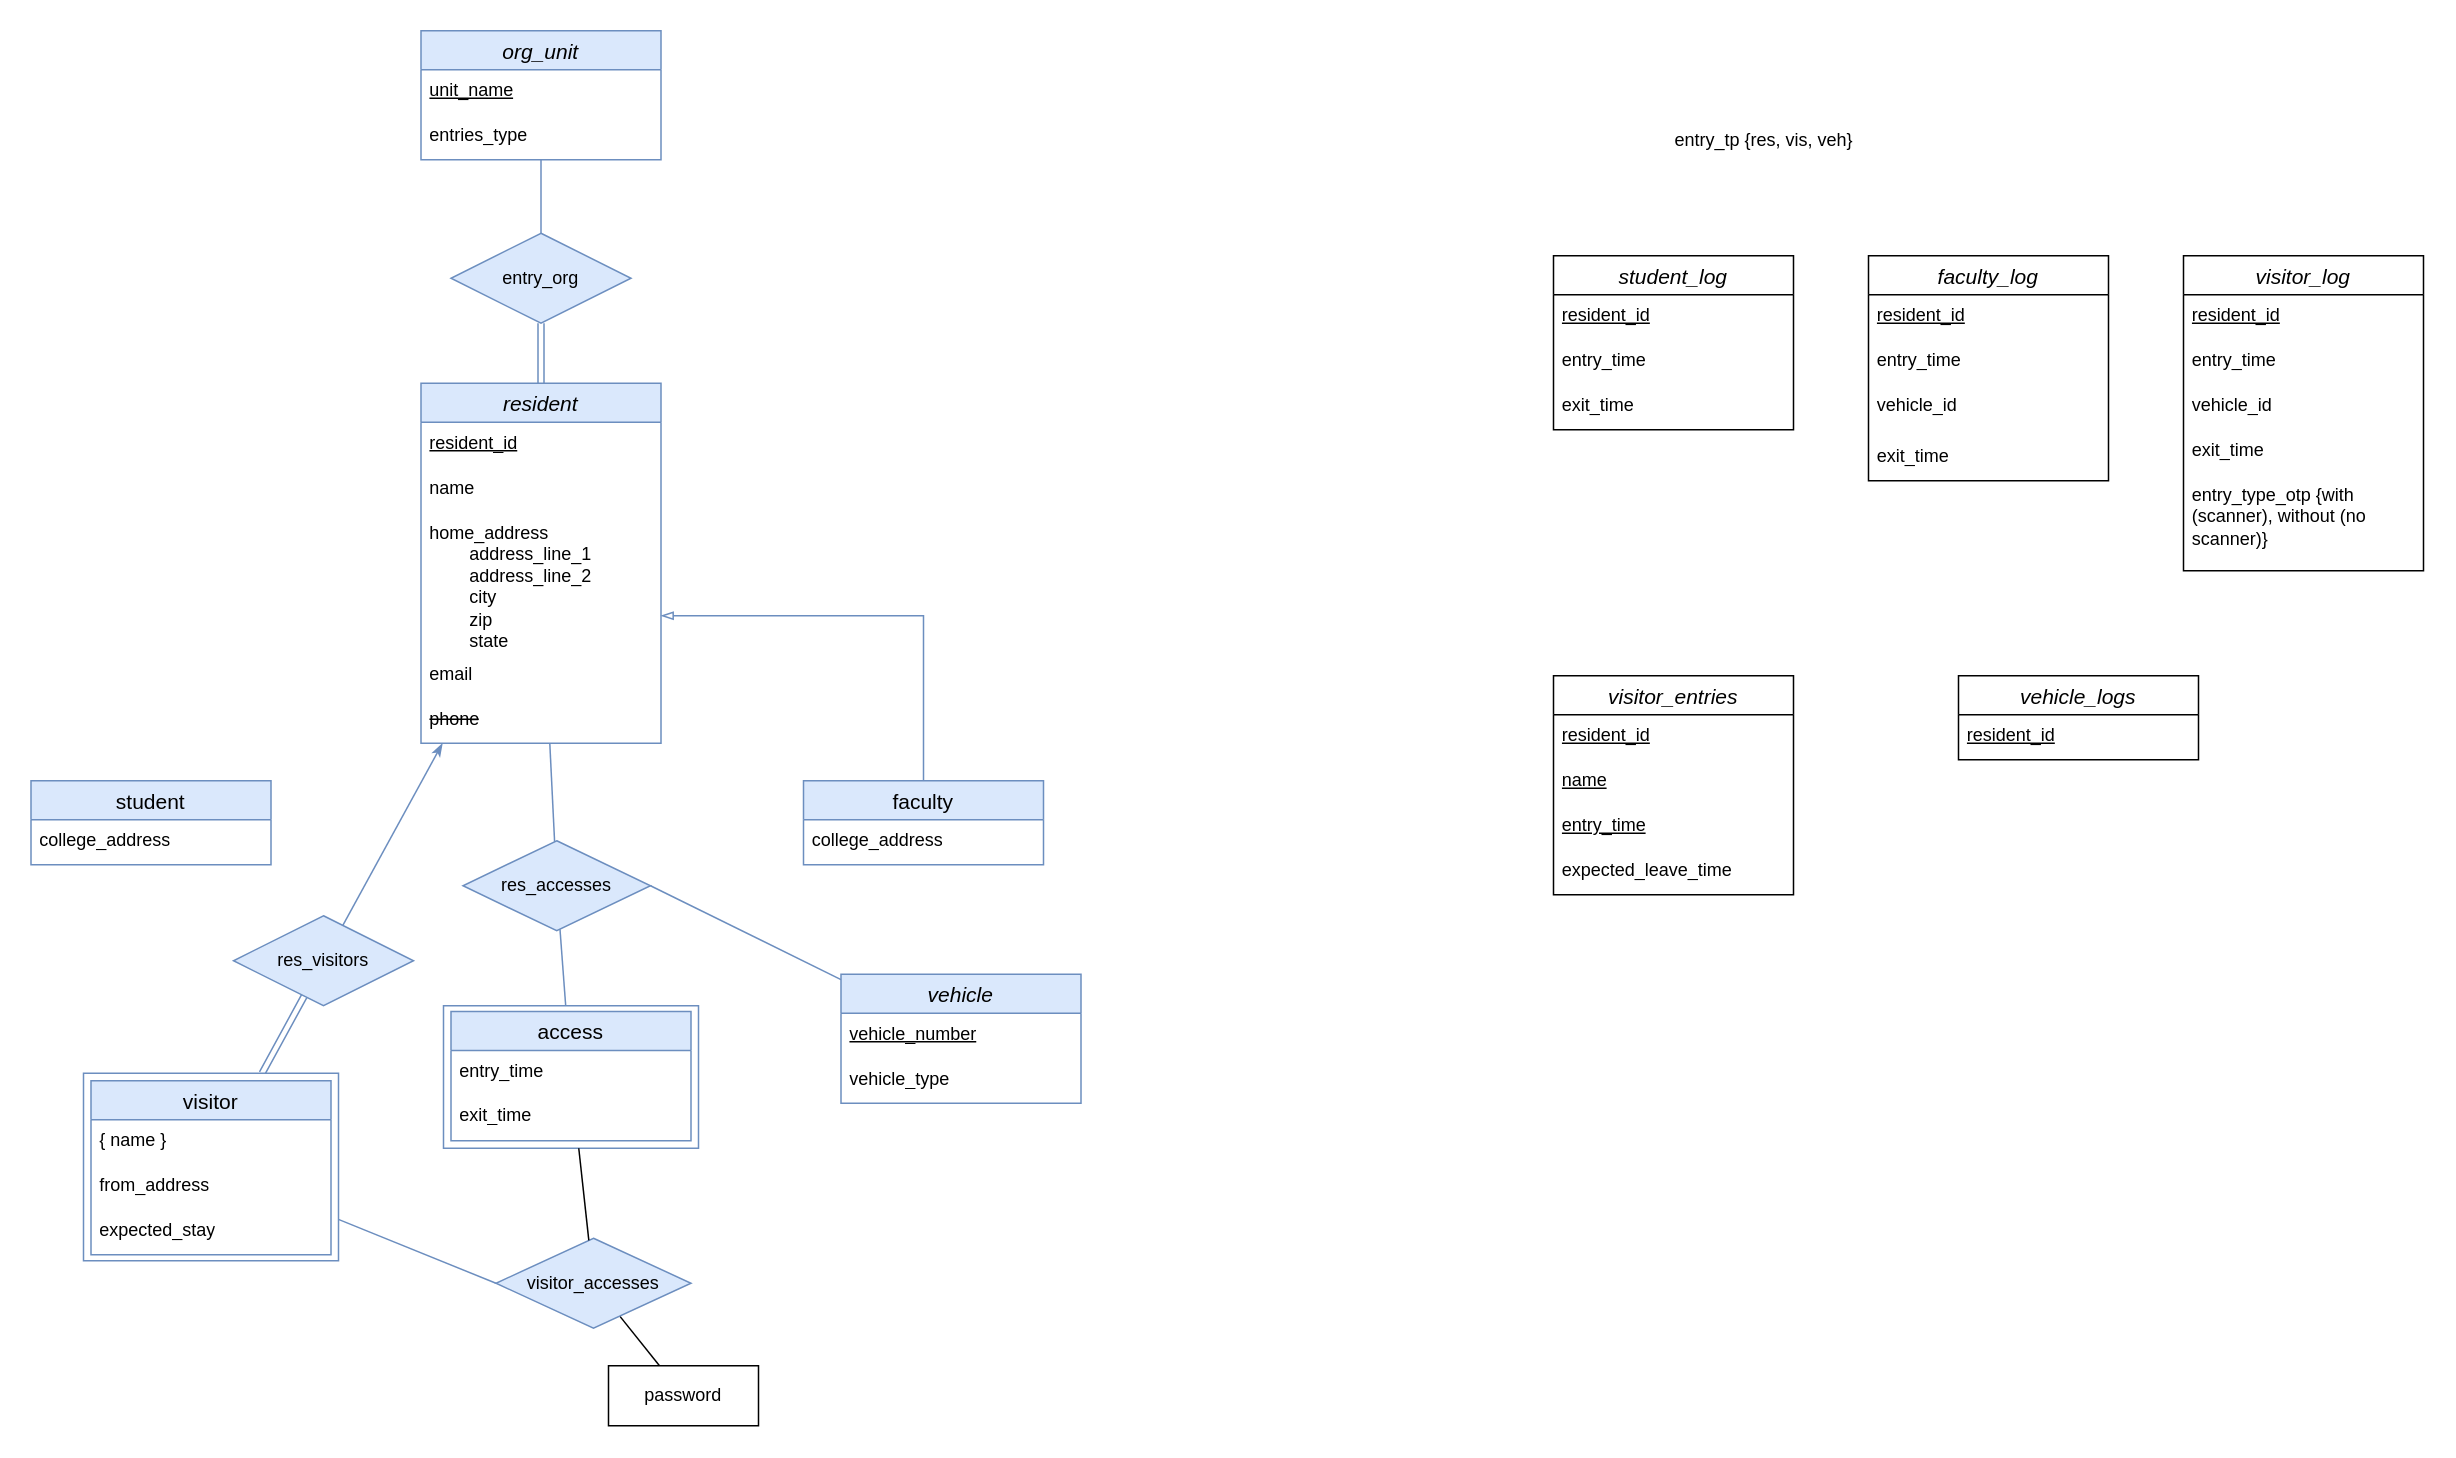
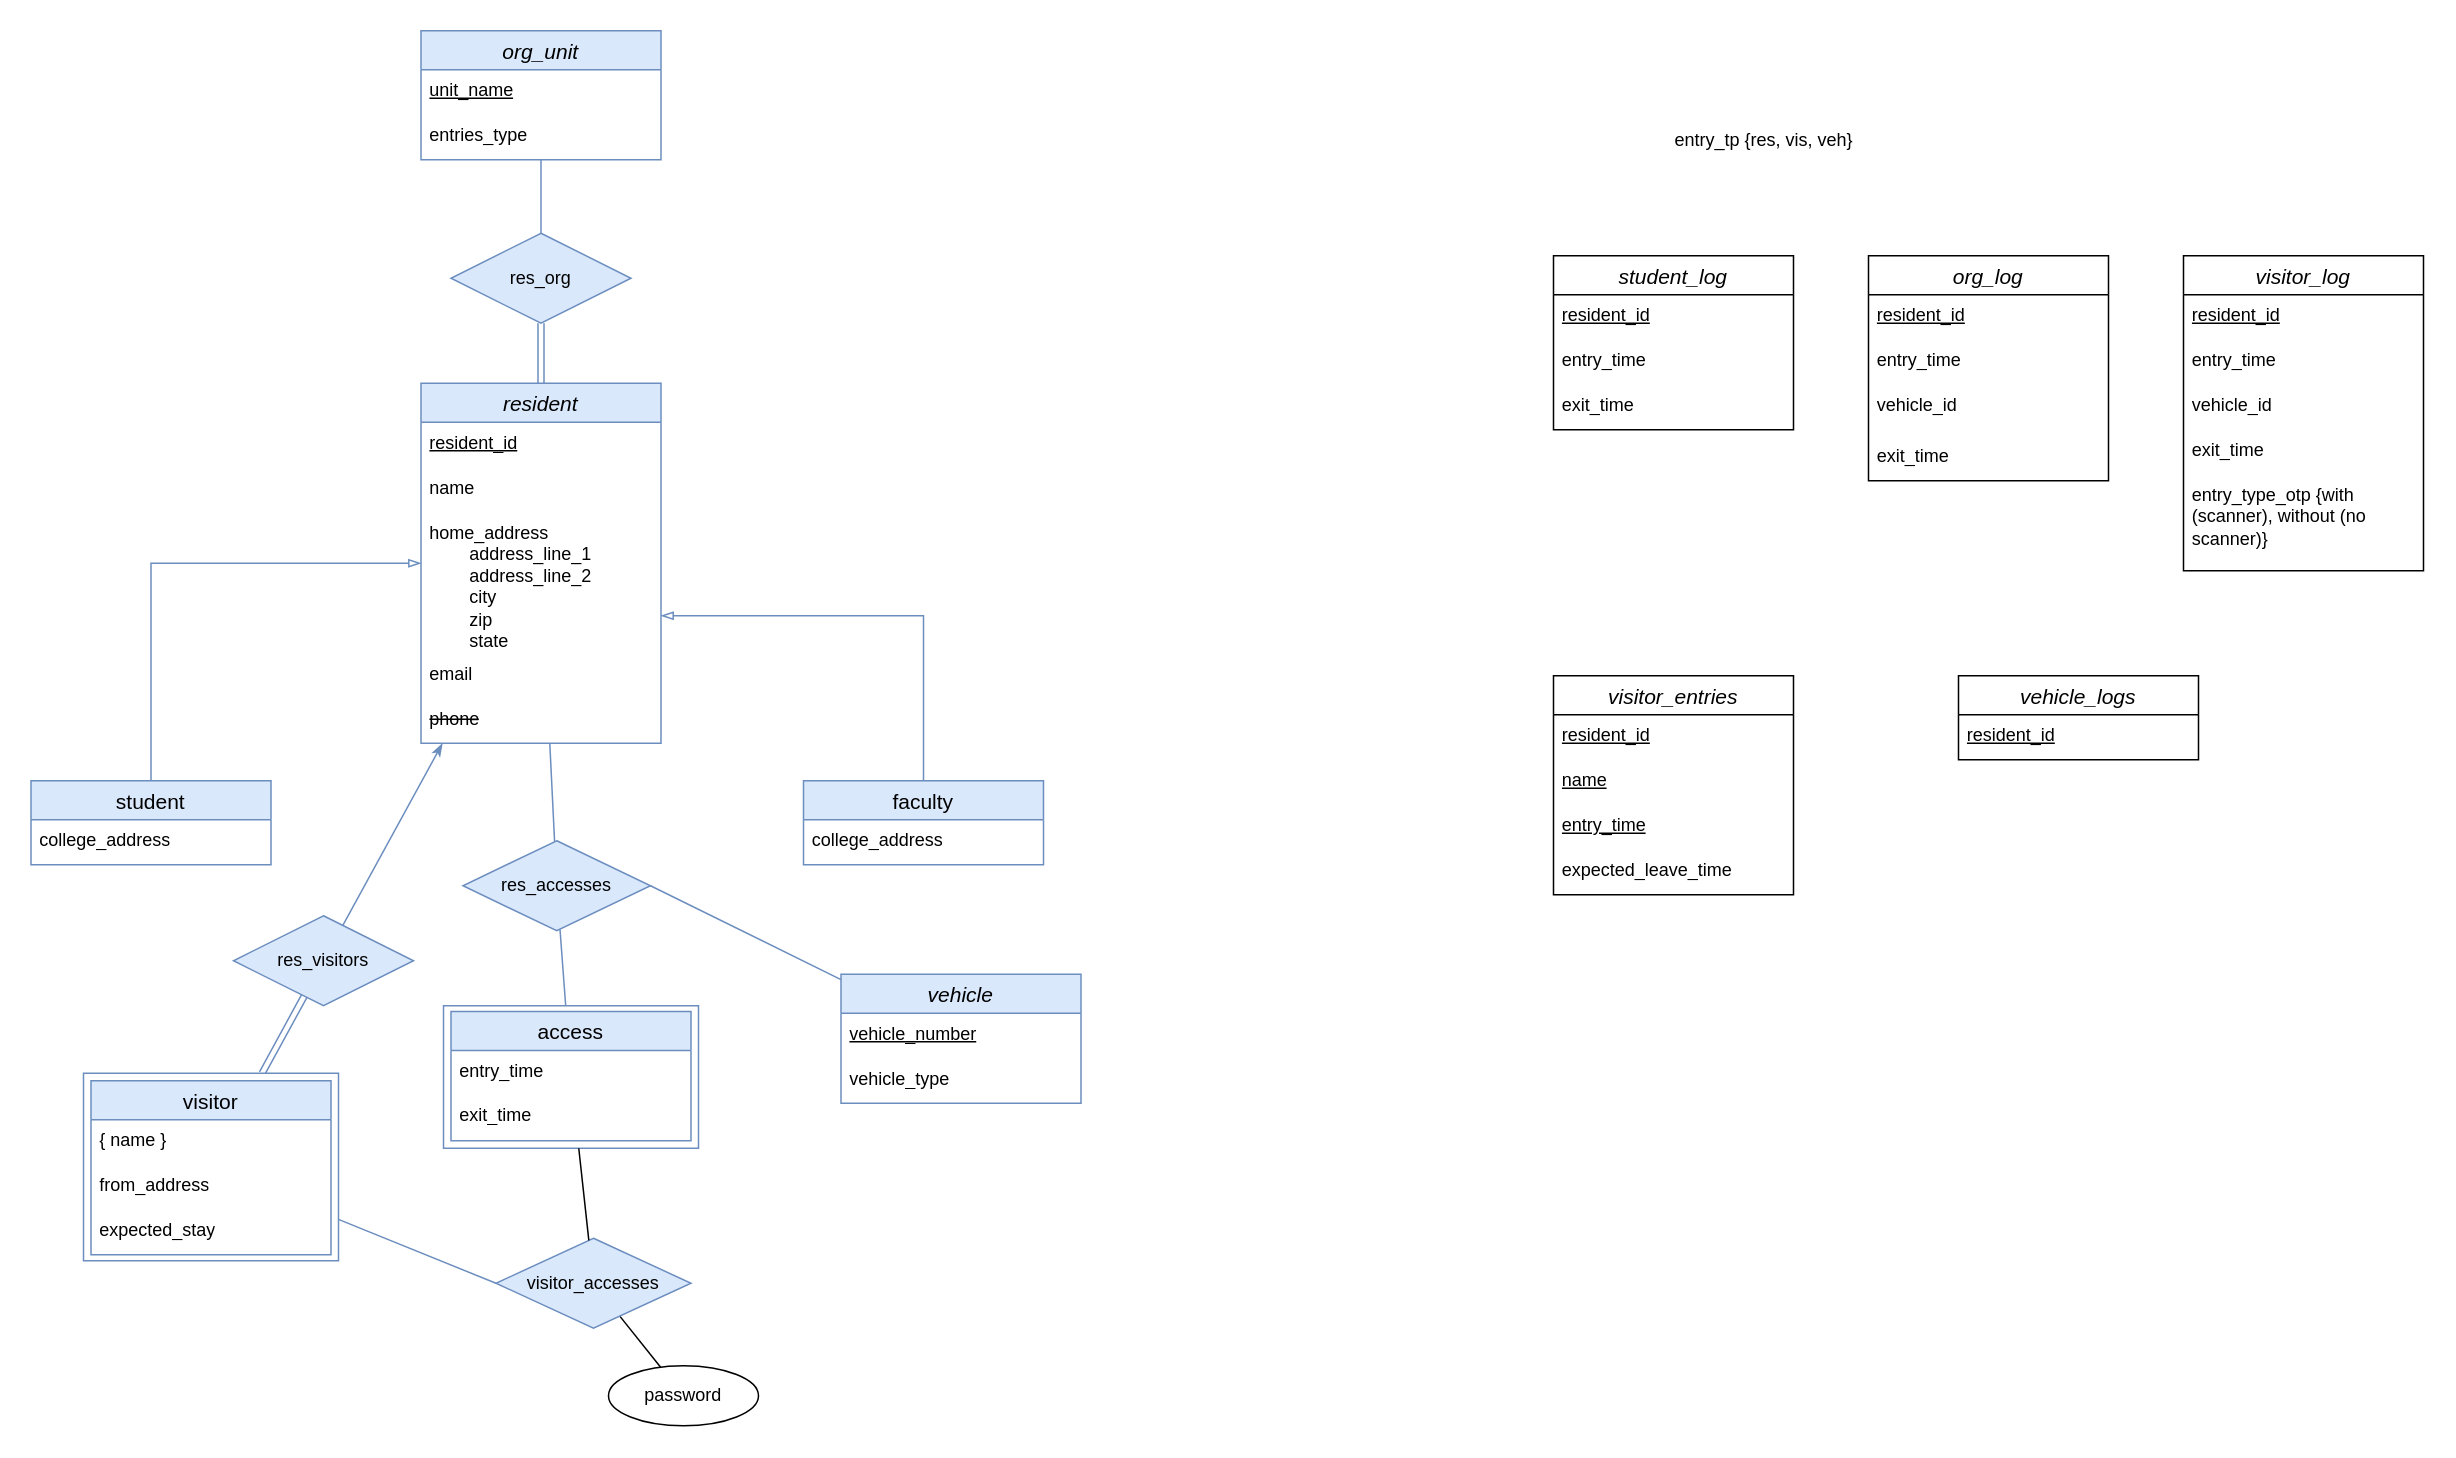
node "faculty_log": label "faculty_log" -> "org_log"
node "entry_org": label "entry_org" -> "res_org"
edge "student" -> "resident": added
node "password": shape rectangle -> ellipse
